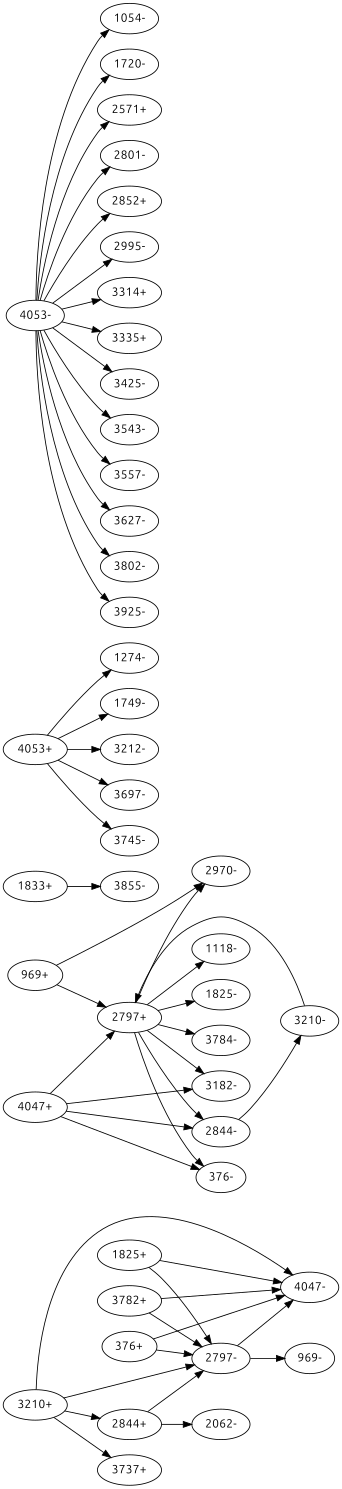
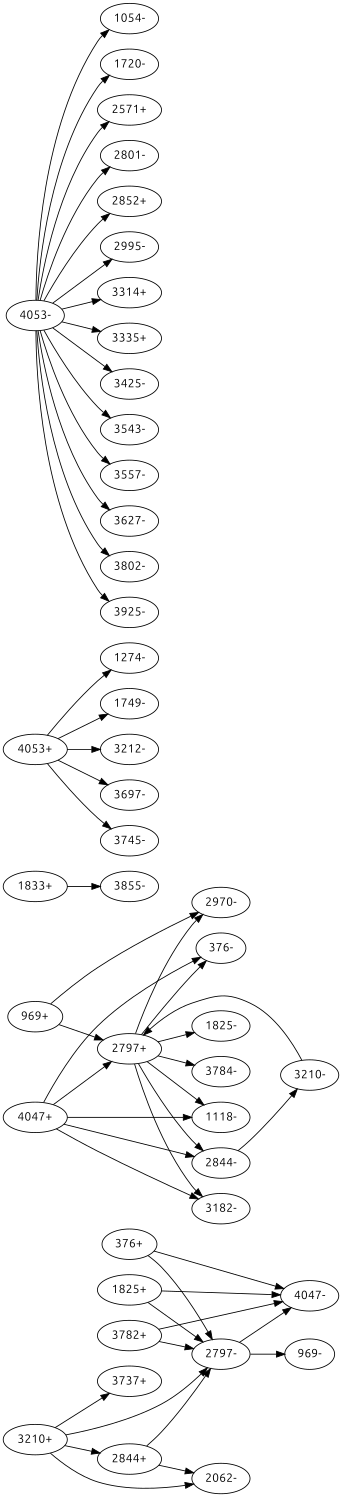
edge "4047+" -> "1118-": added
edge "3210+" -> "4047-": now "3210+" -> "2062-"
